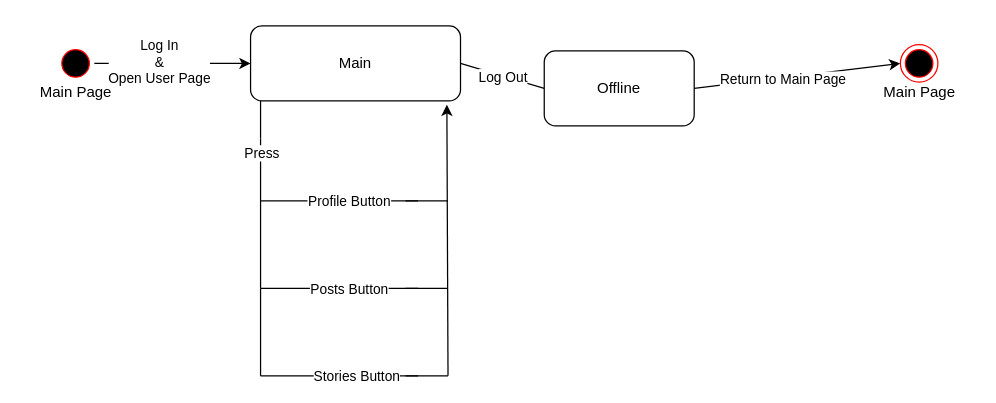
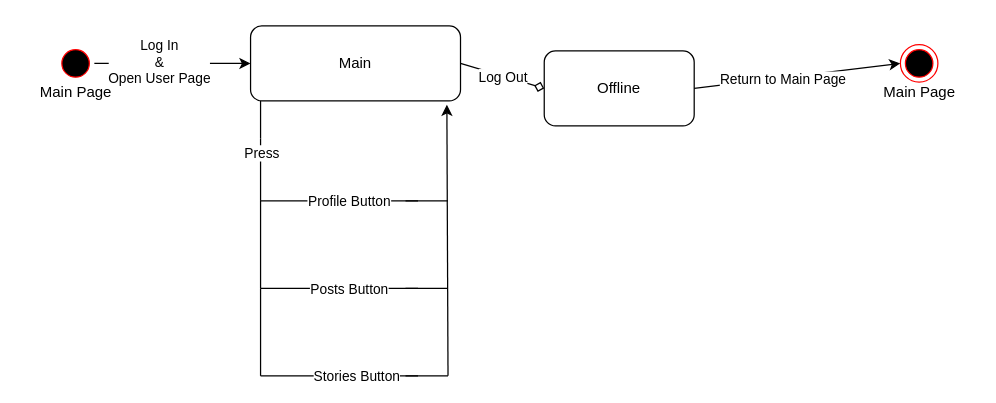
edge "Main" -- "Offline": arrowhead none -> diamond
